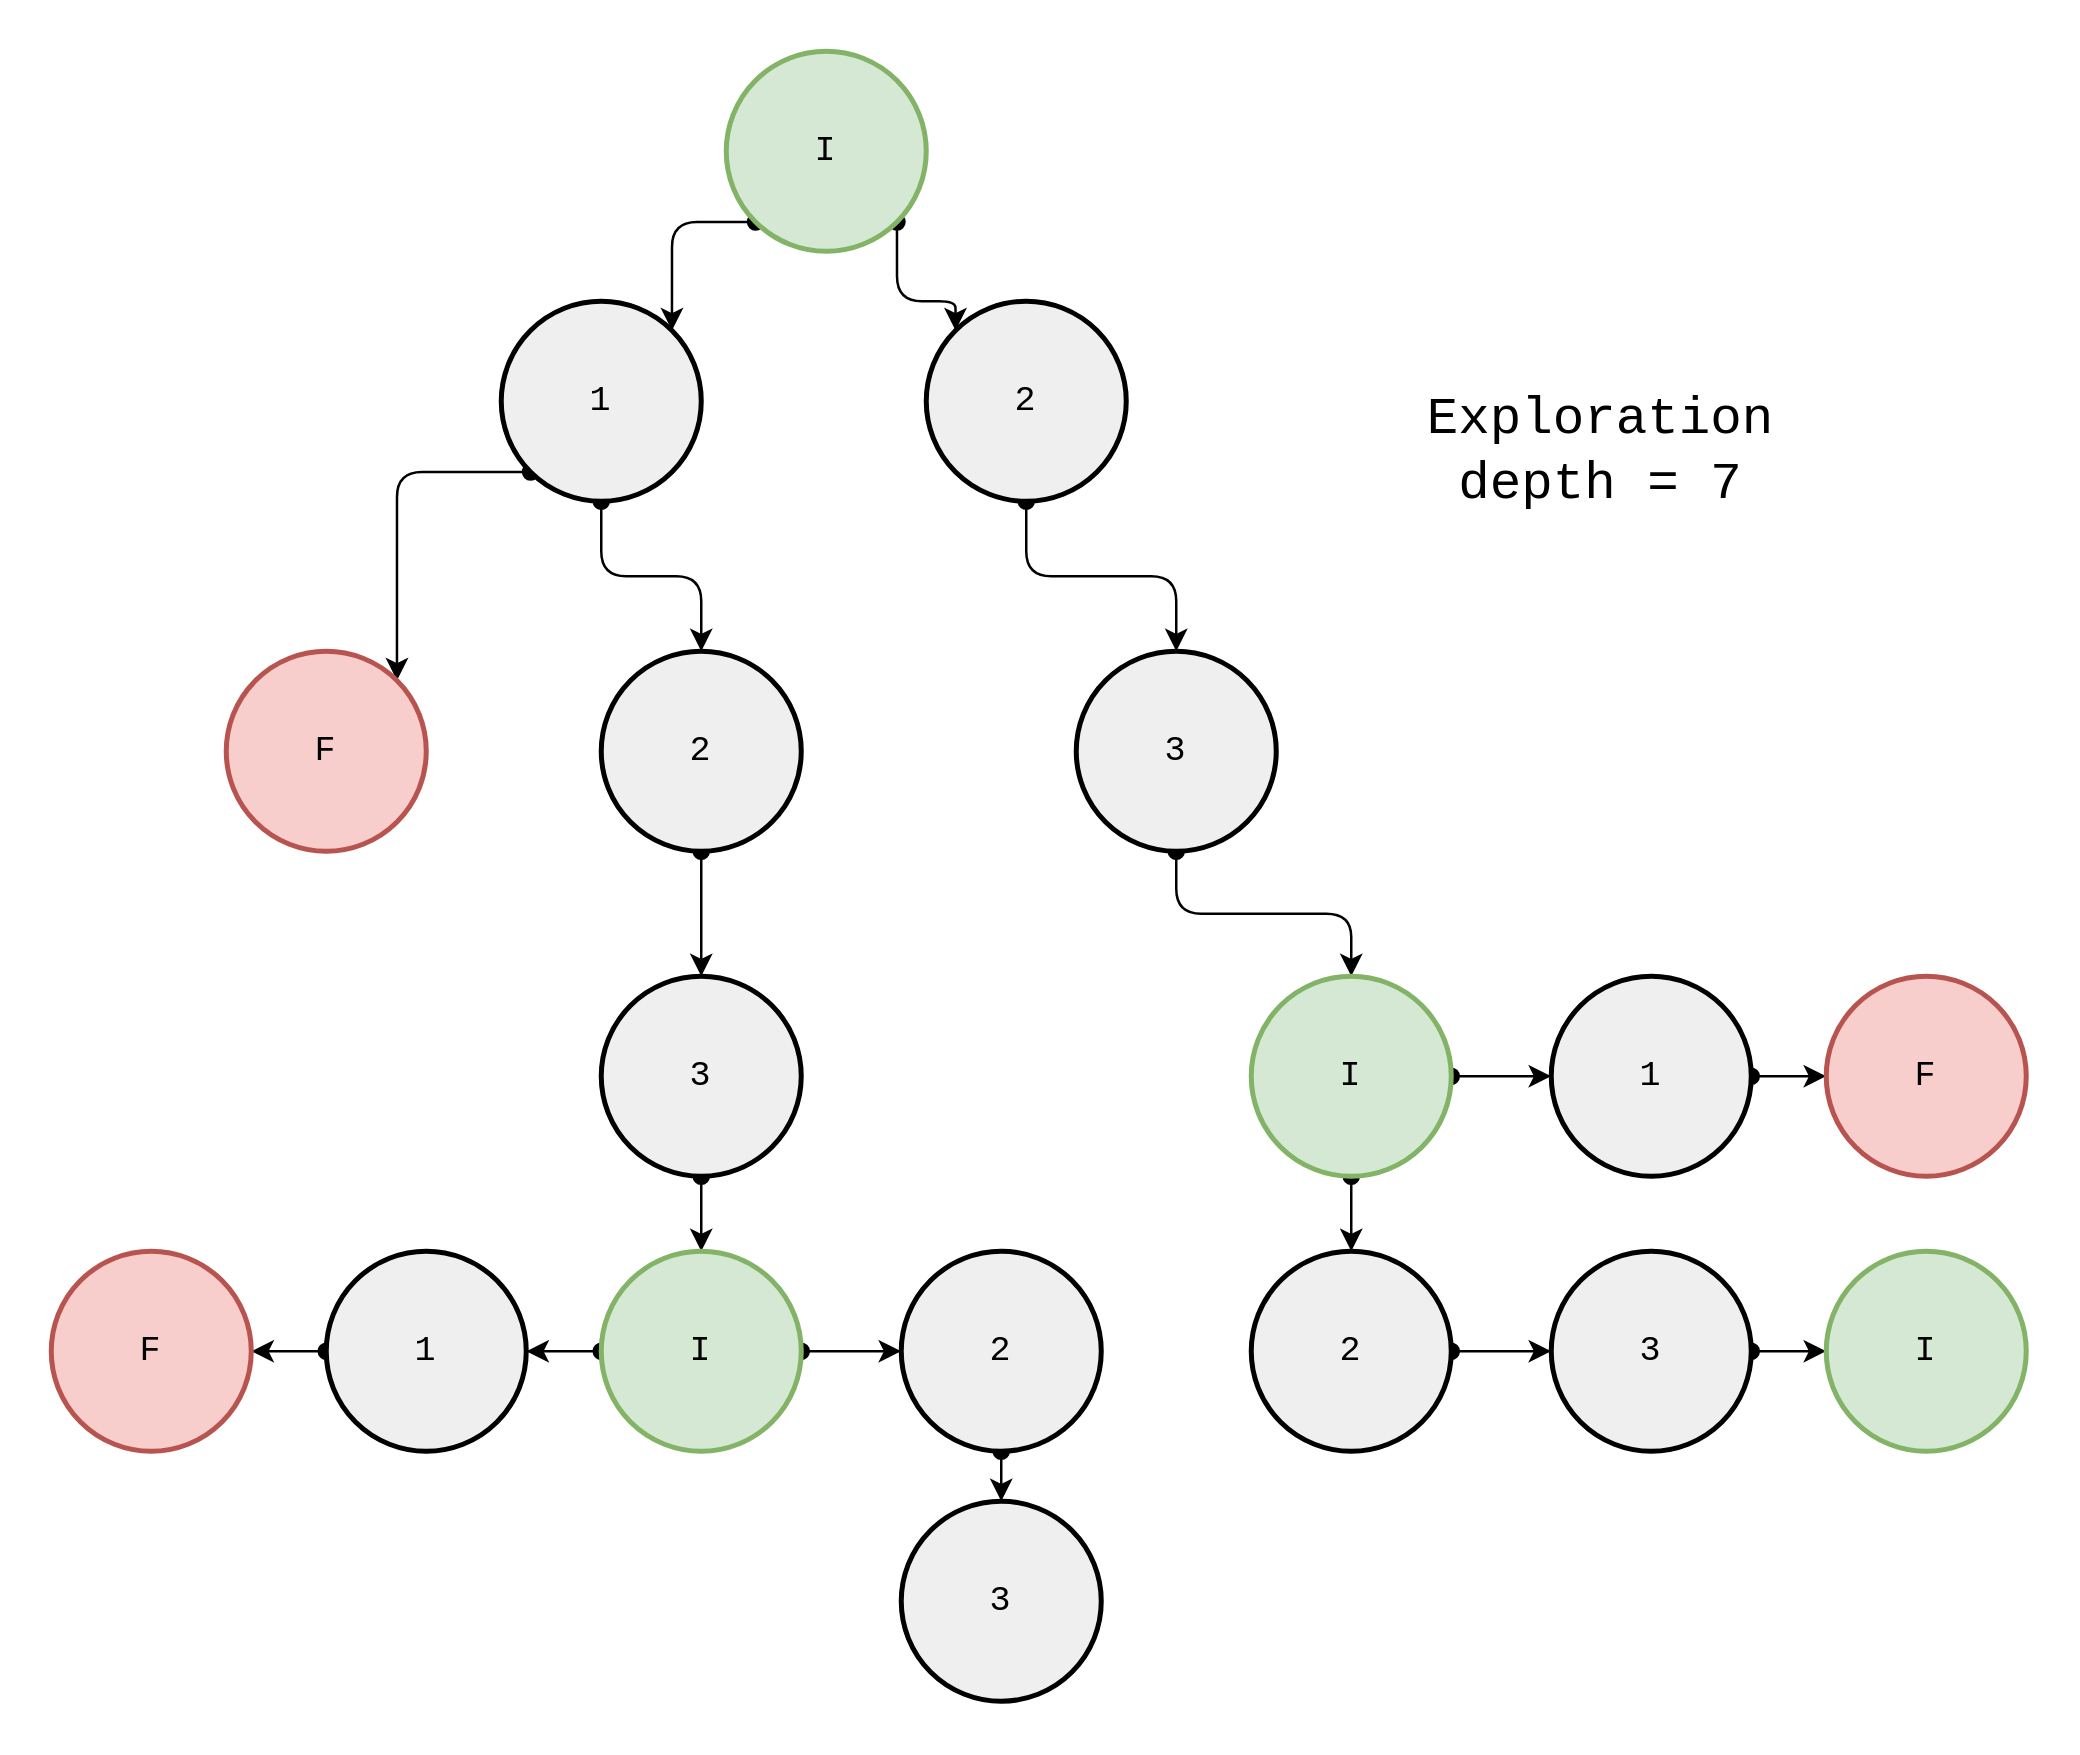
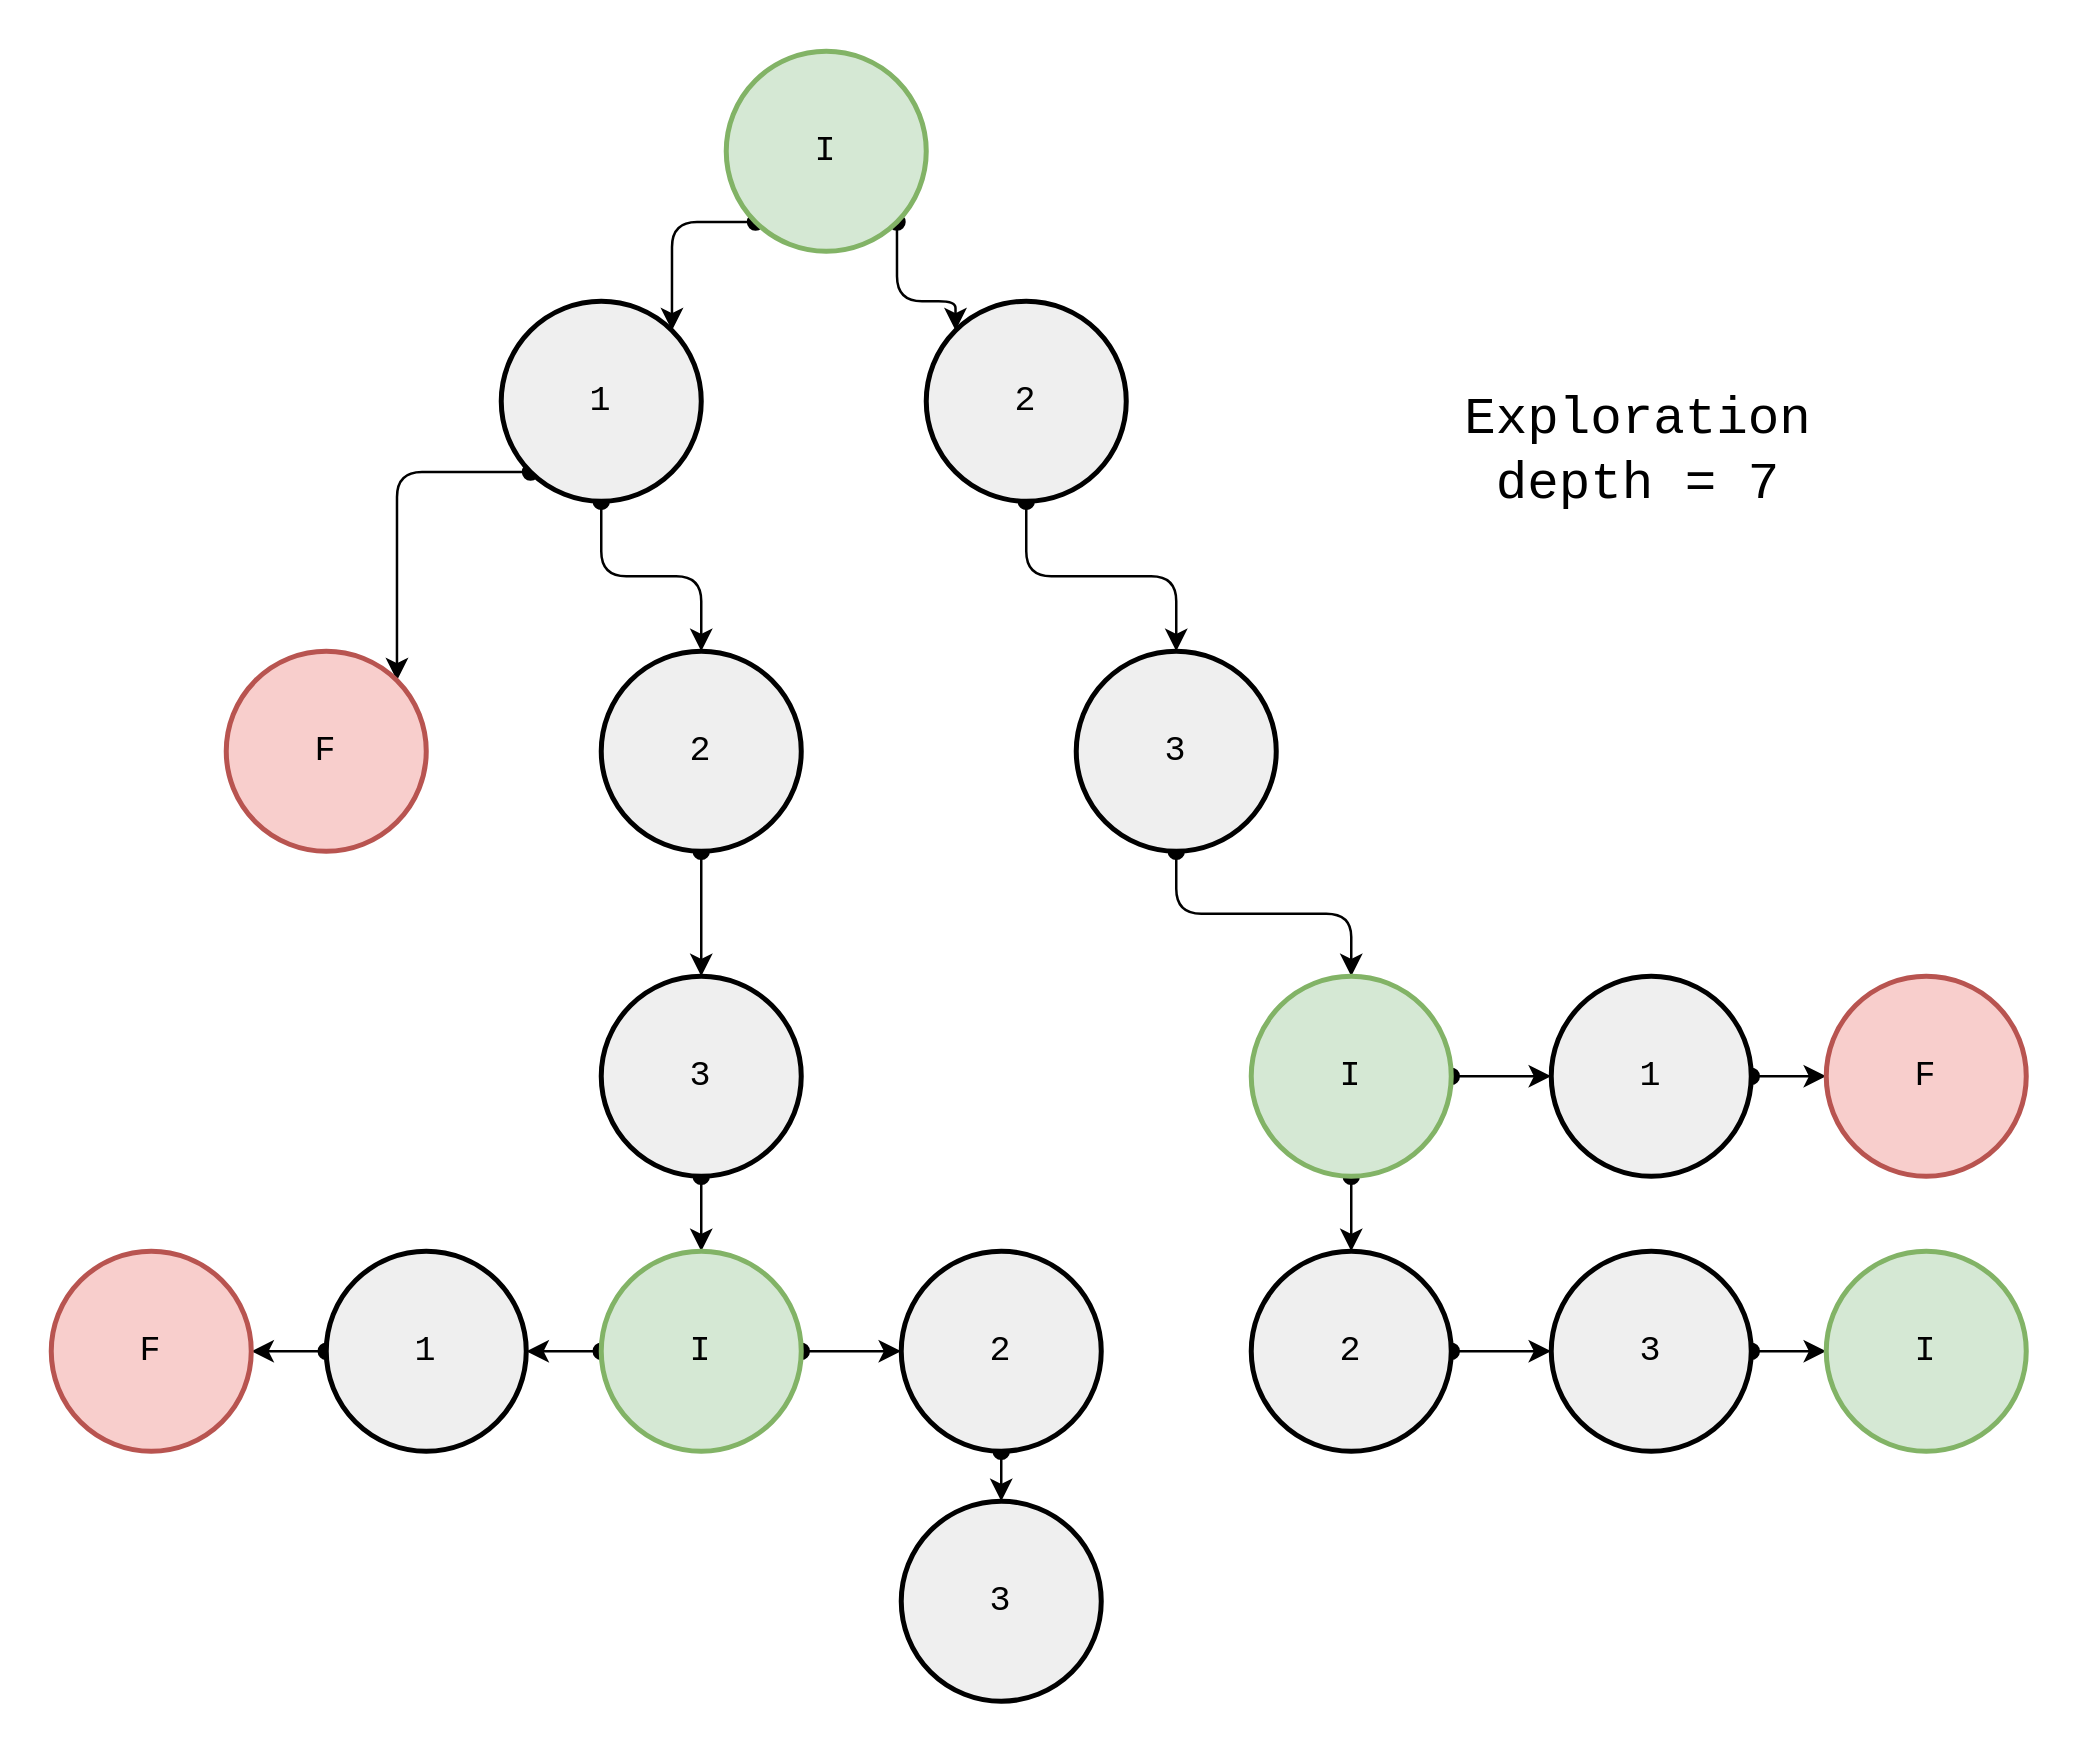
node "Exploration depth = 7": moved (1601, 451) -> (1639, 451)
